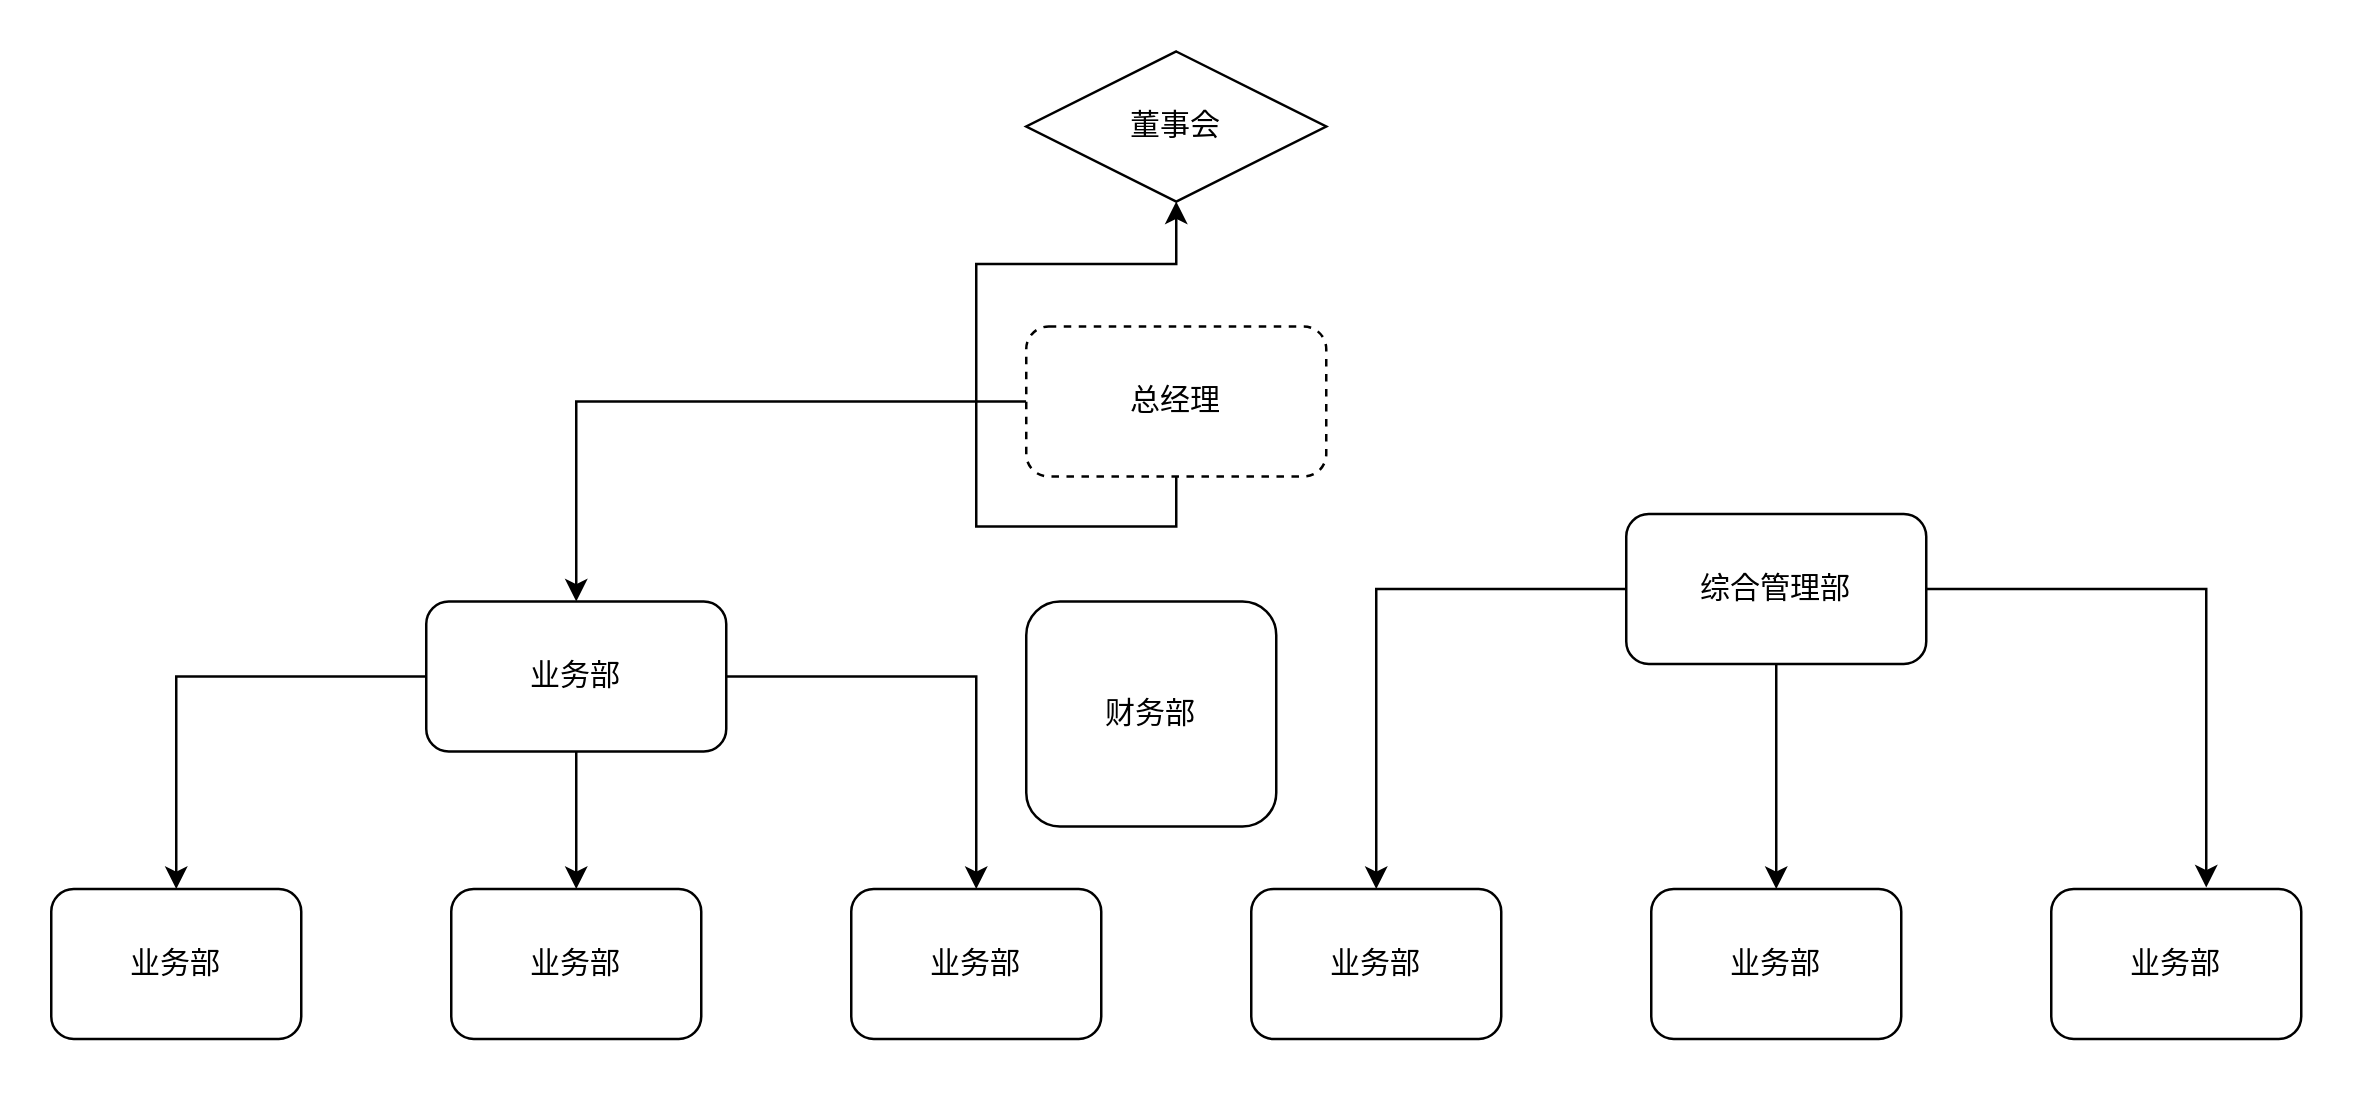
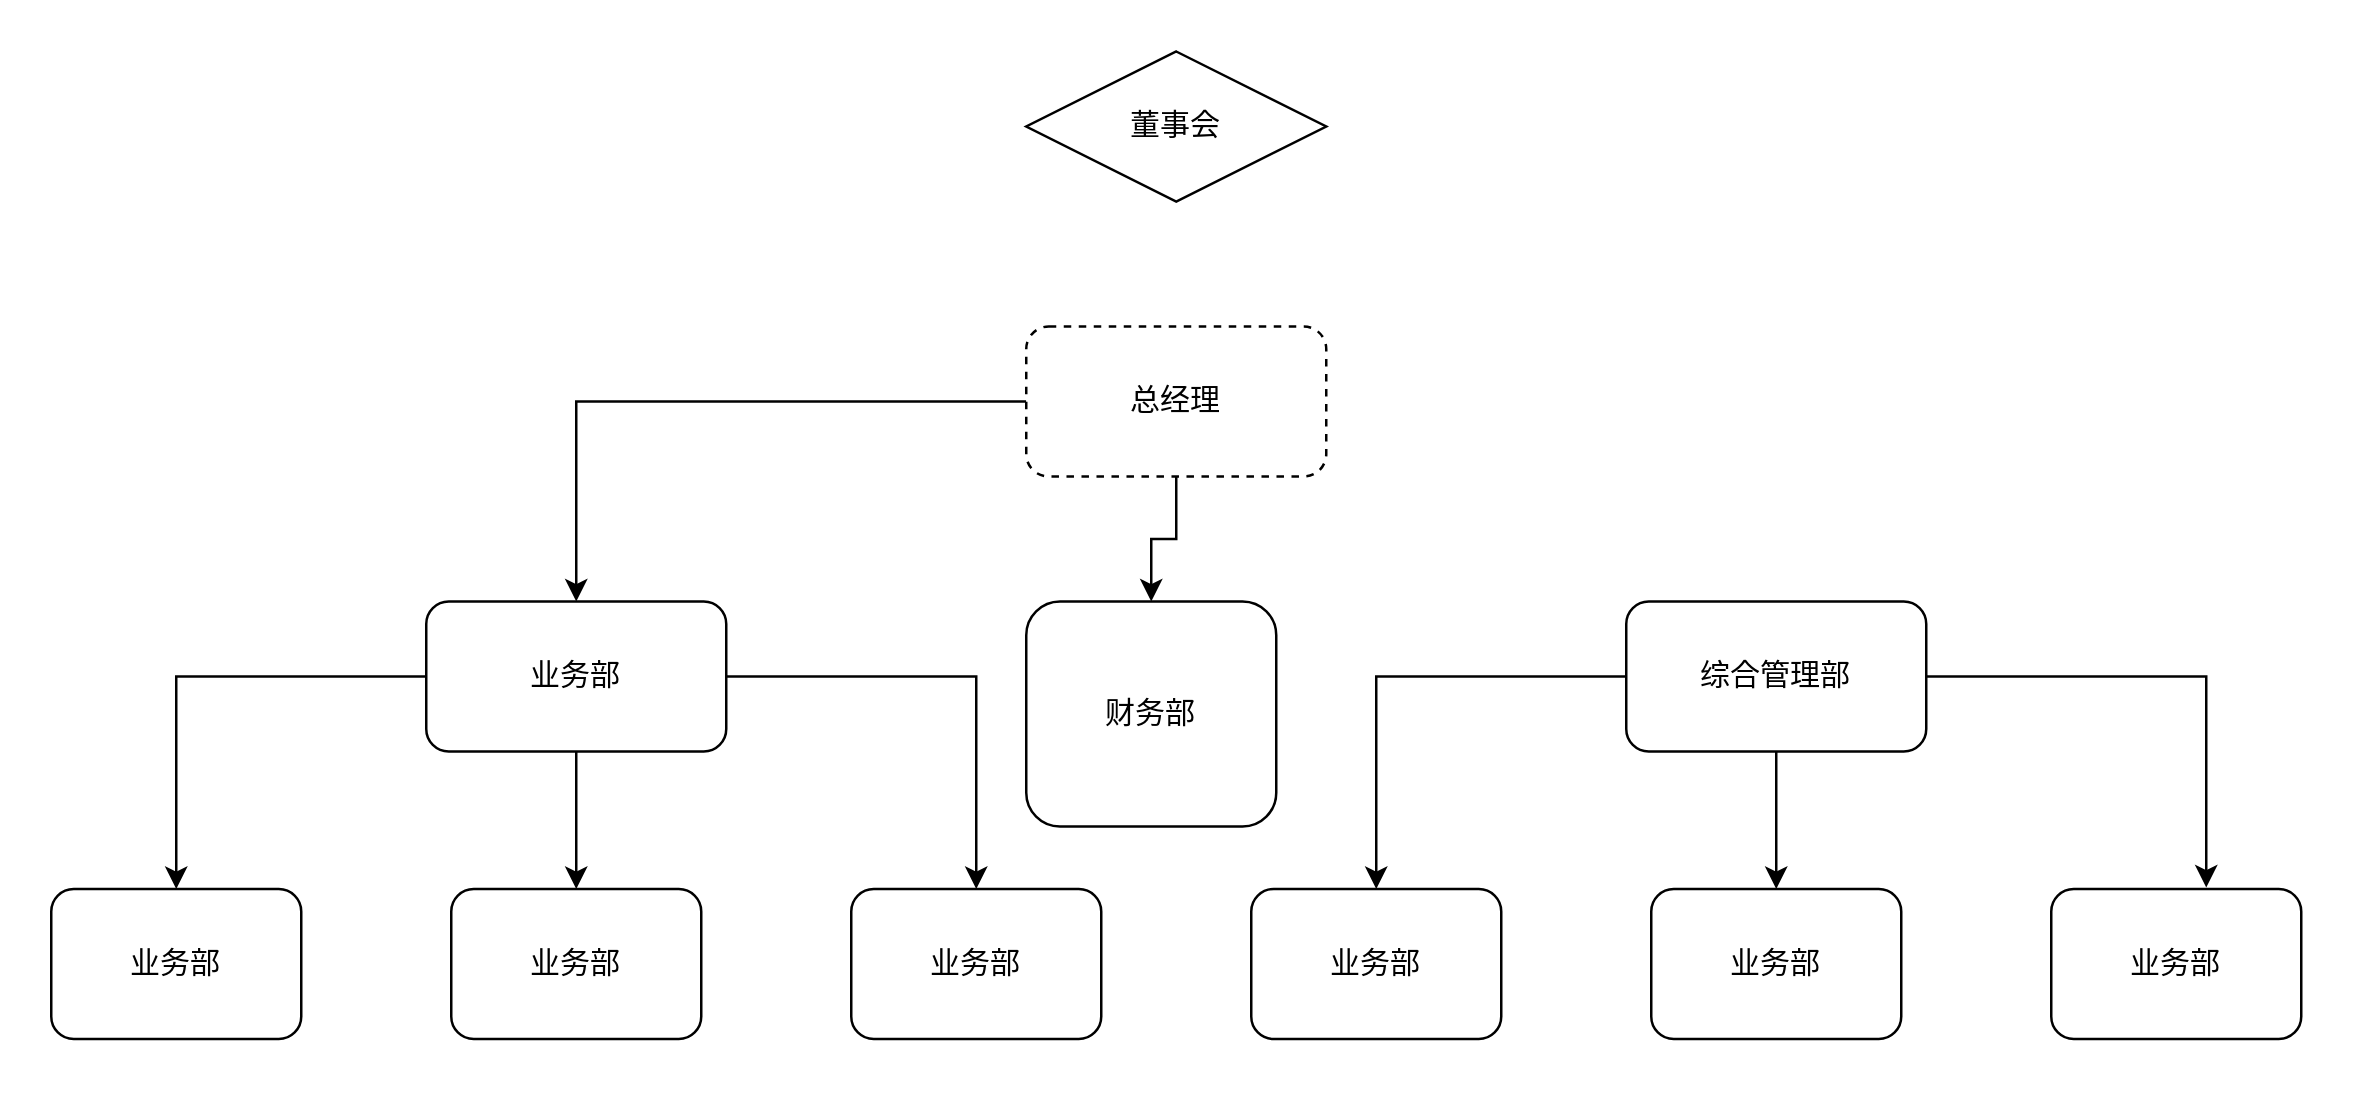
edge "总经理" -> "董事会": now "总经理" -> "财务部"
node "综合管理部": moved (1776, 589) -> (1776, 676)
